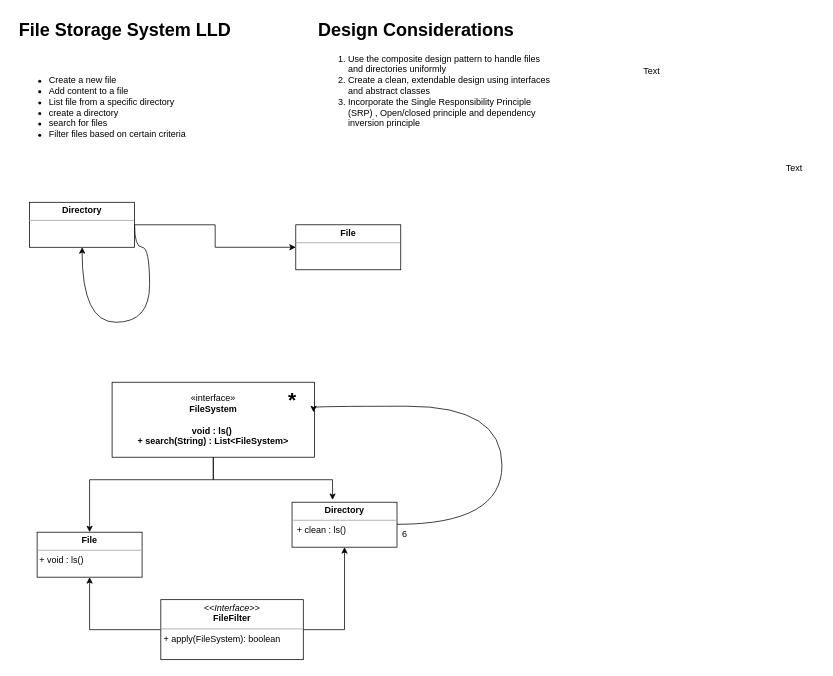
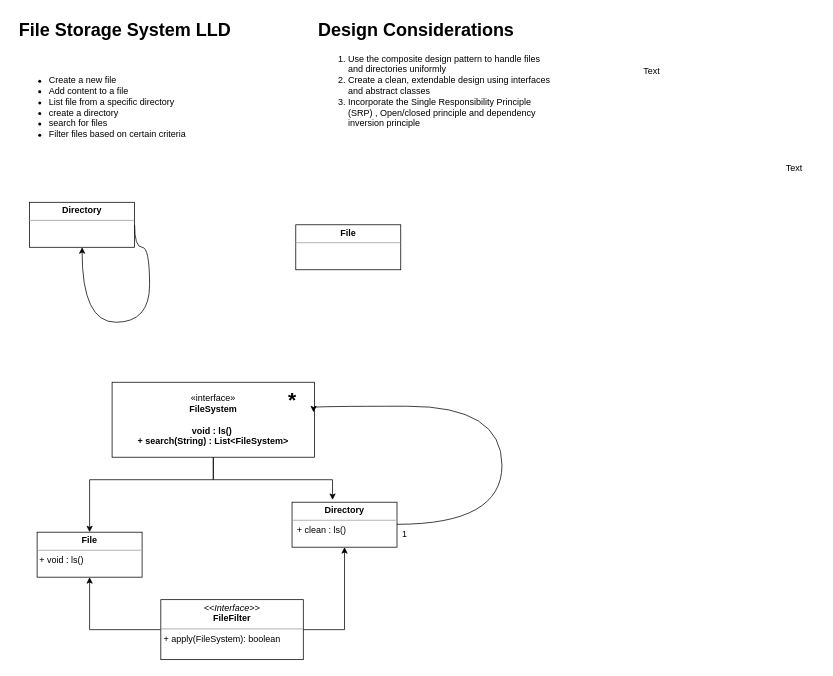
edge "Directory" -> "File": removed
node "6": label "6" -> "1"
